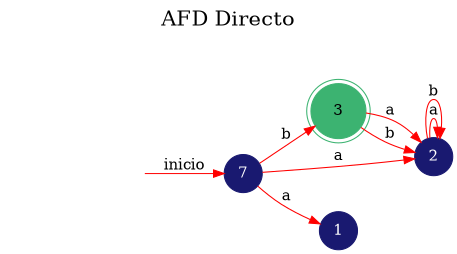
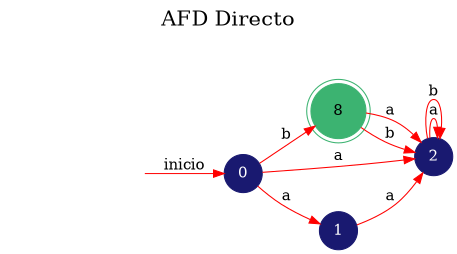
node "3": label "3" -> "8"
node "7": label "7" -> "0"
edge "1" -> "2": added, label "a"
